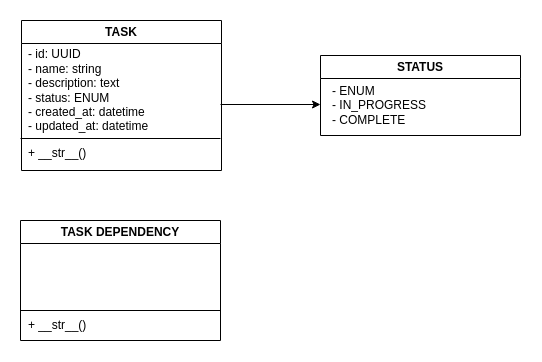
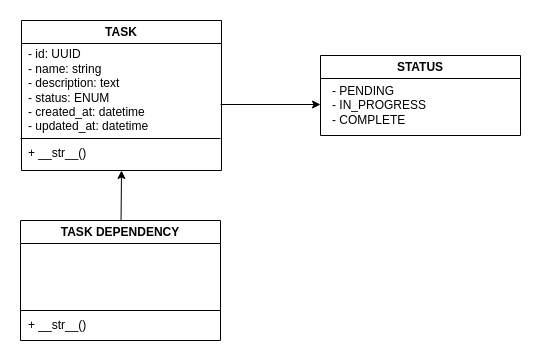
node "- ENUM - IN_PROGRESS - COMPLETE": label "- ENUM - IN_PROGRESS - COMPLETE" -> "- PENDING - IN_PROGRESS - COMPLETE"
edge "TASK DEPENDENCY" -> "TASK": added
